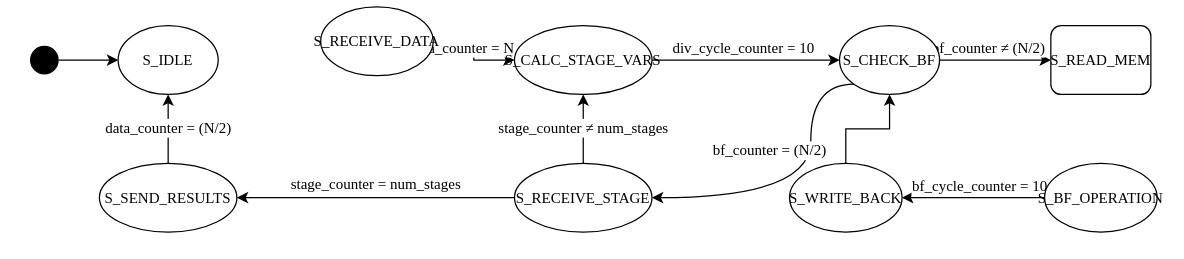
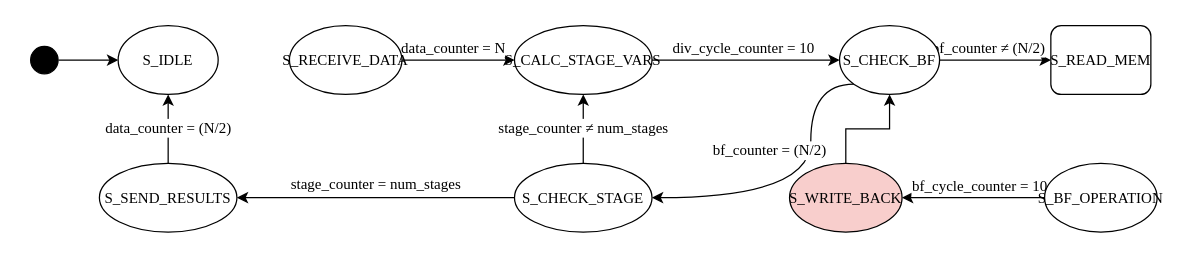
node "S_RECEIVE_DATA": moved (377, 41) -> (346, 60)
node "S_RECEIVE_STAGE": label "S_RECEIVE_STAGE" -> "S_CHECK_STAGE"
node "S_WRITE_BACK": fillcolor #ffffff -> #f8cecc
